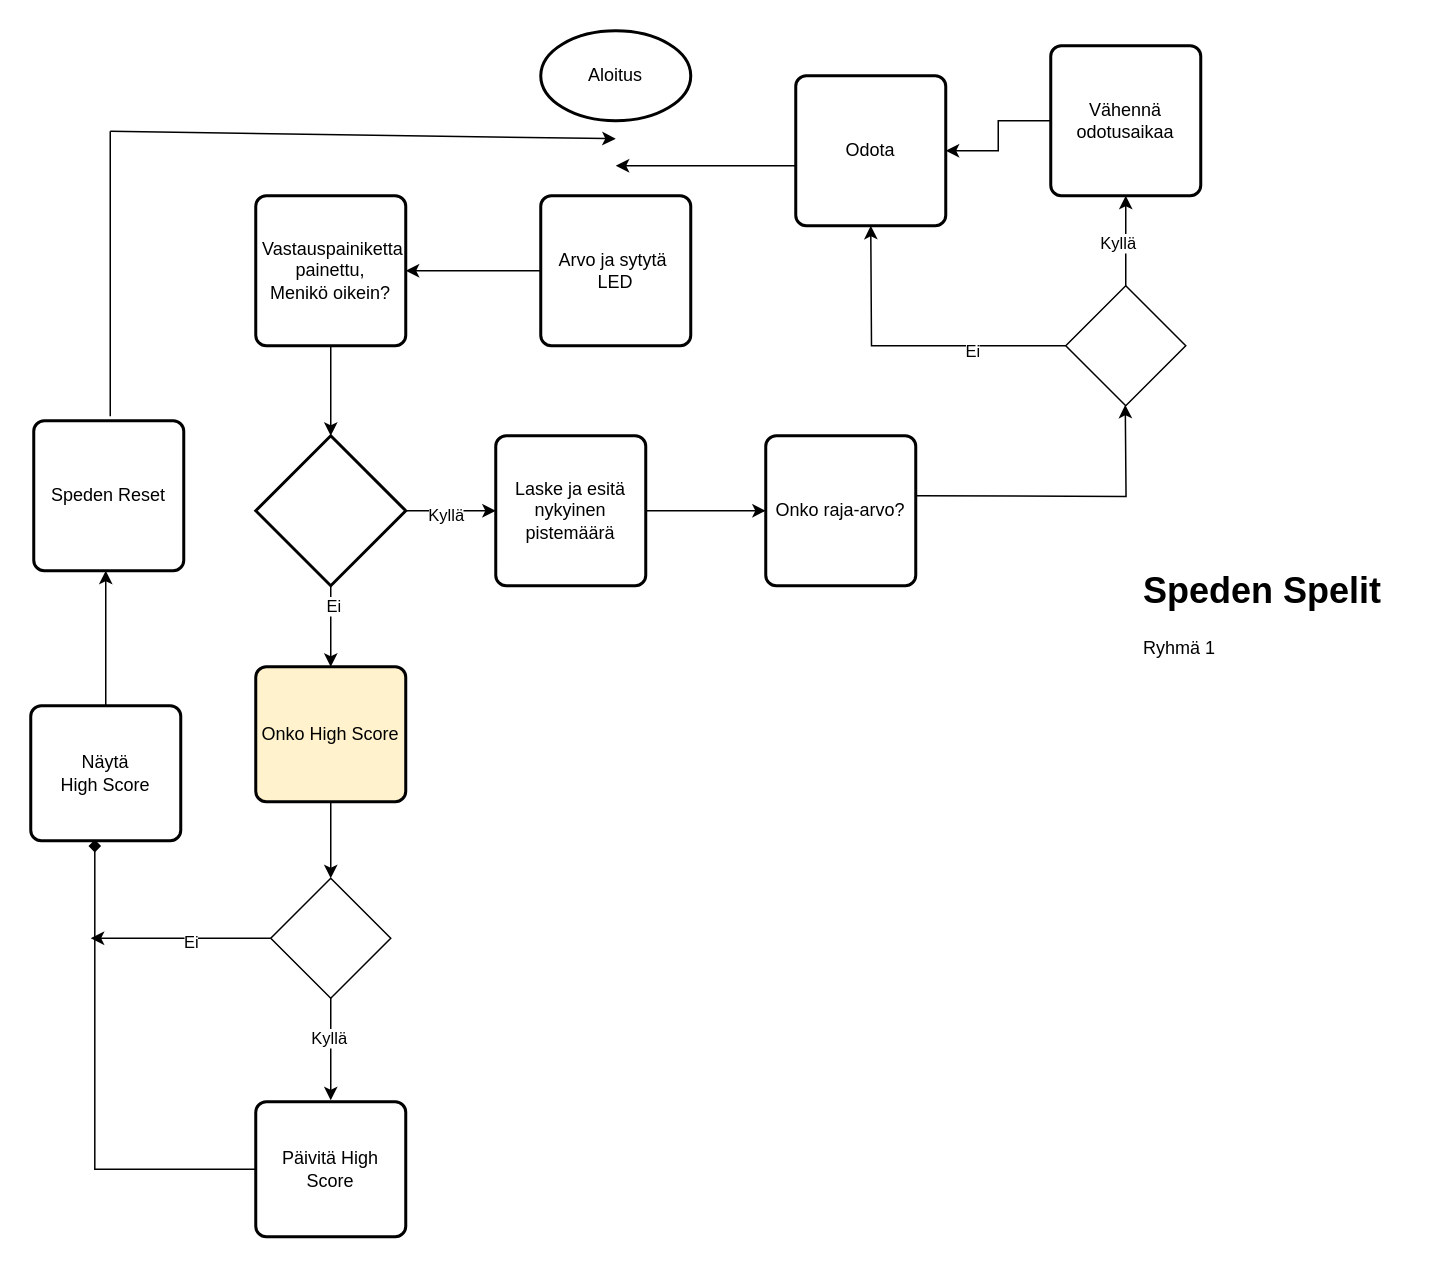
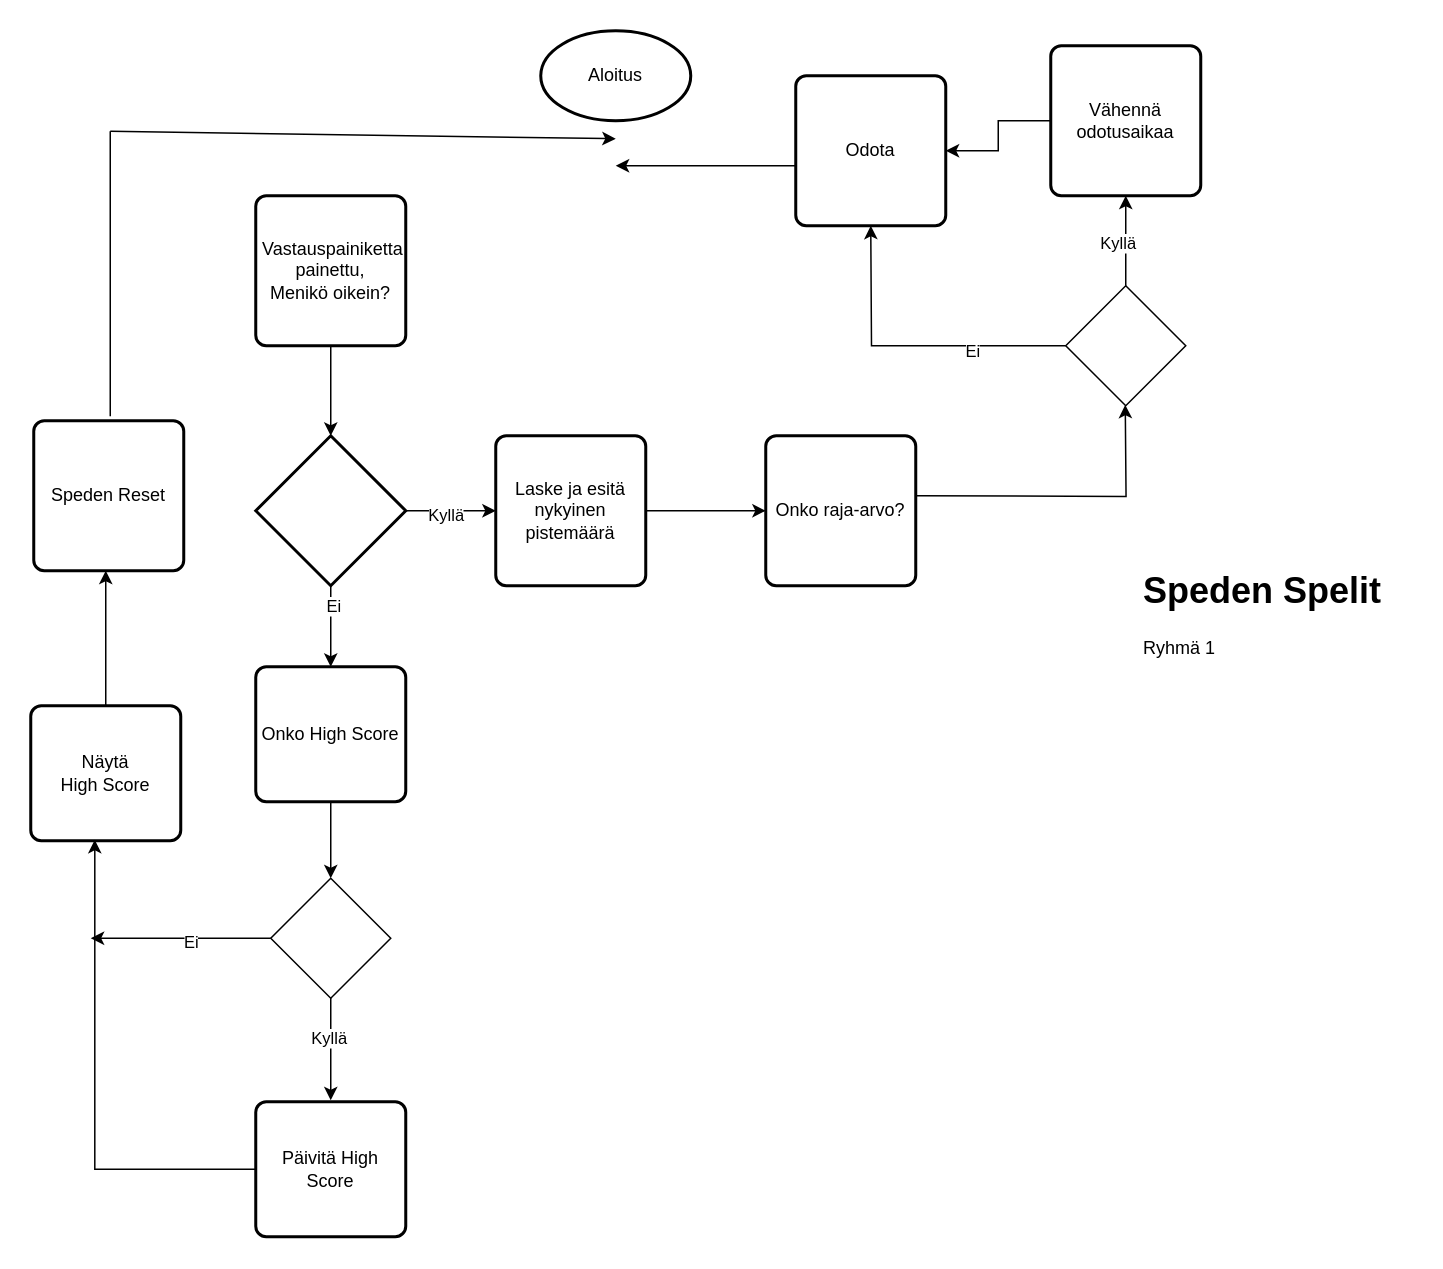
edge "Arvo ja sytytä LED" -> "Vastauspainiketta painettu, Menikö oikein?": removed
node "Arvo ja sytytä LED": removed
node "Onko High Score": fillcolor #fff2cc -> #ffffff
edge "Päivitä High Score" -> "Näytä High Score": arrowhead diamond -> classic
